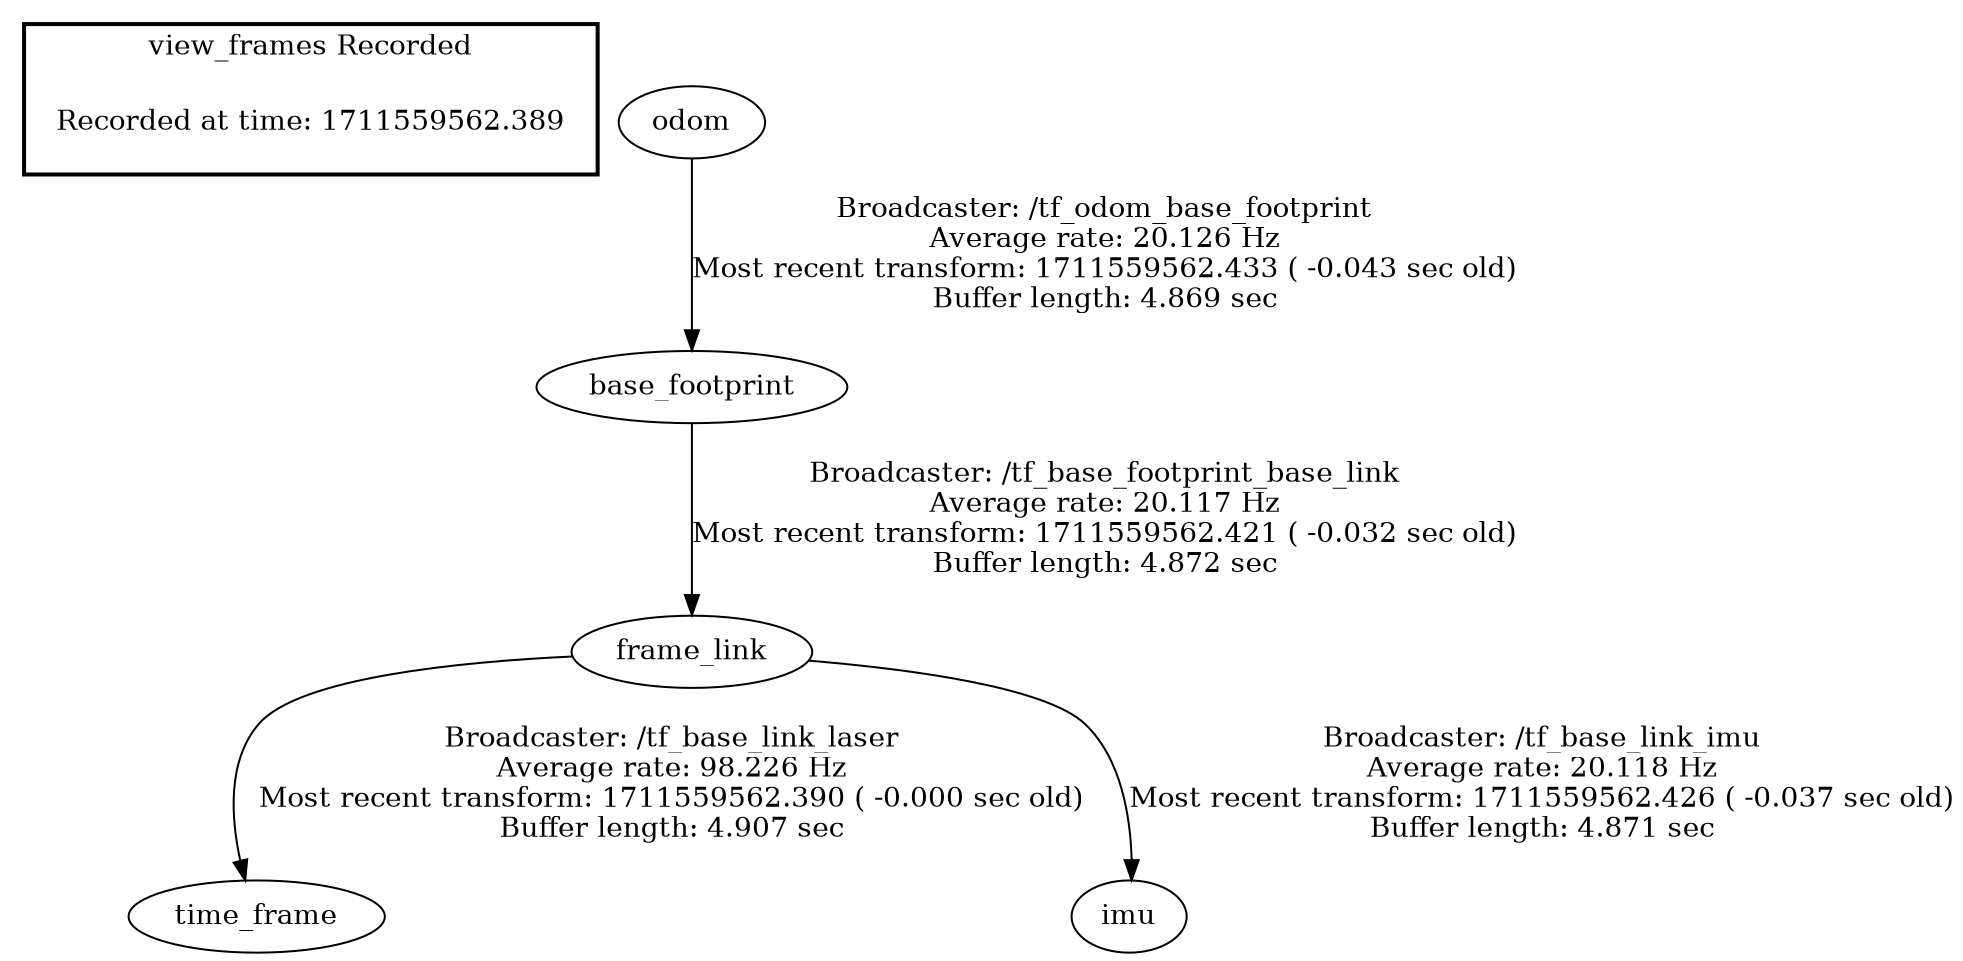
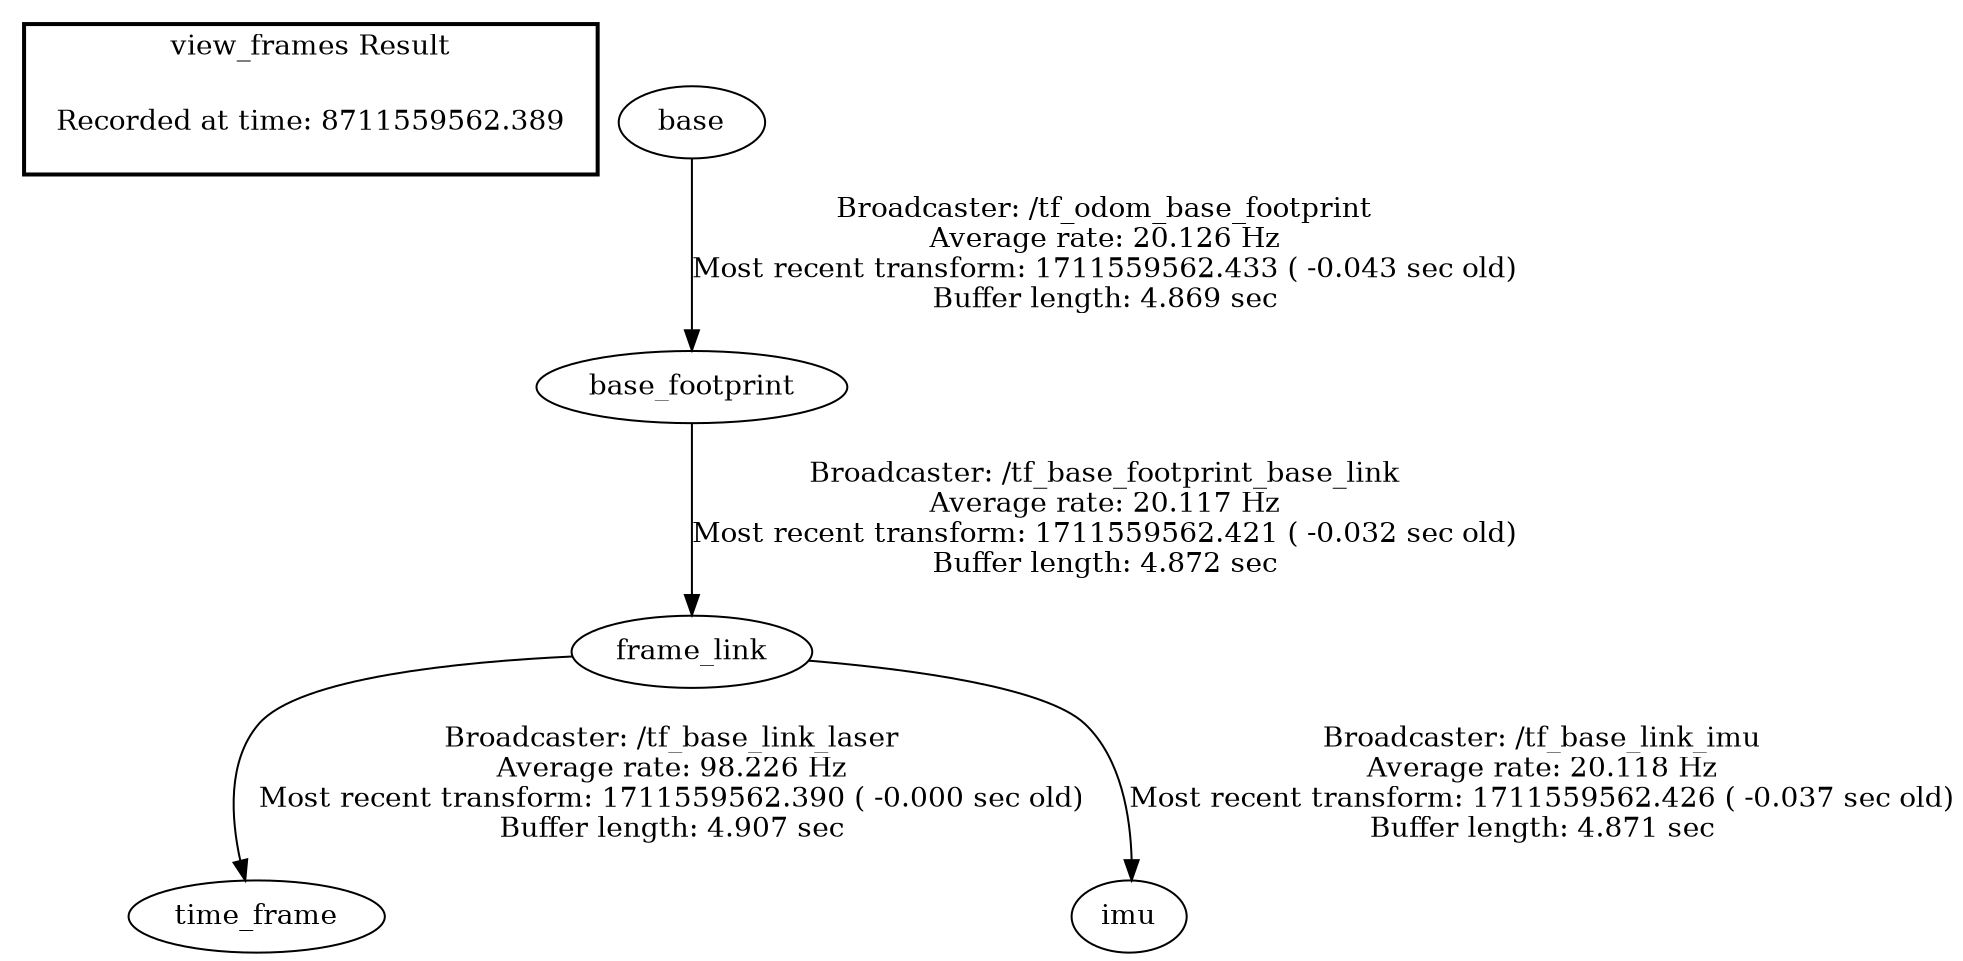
cluster "view_frames Recorded": label "view_frames Recorded" -> "view_frames Result"
node "Recorded at time: 1711559562.389": label "Recorded at time: 1711559562.389" -> "Recorded at time: 8711559562.389"
node "odom": label "odom" -> "base"
